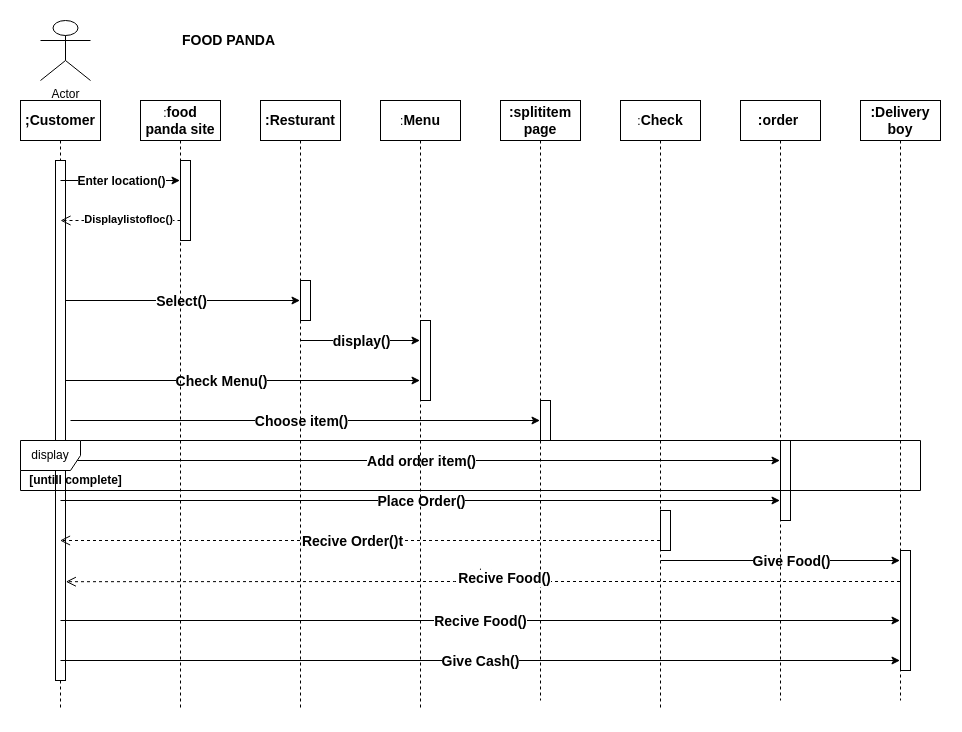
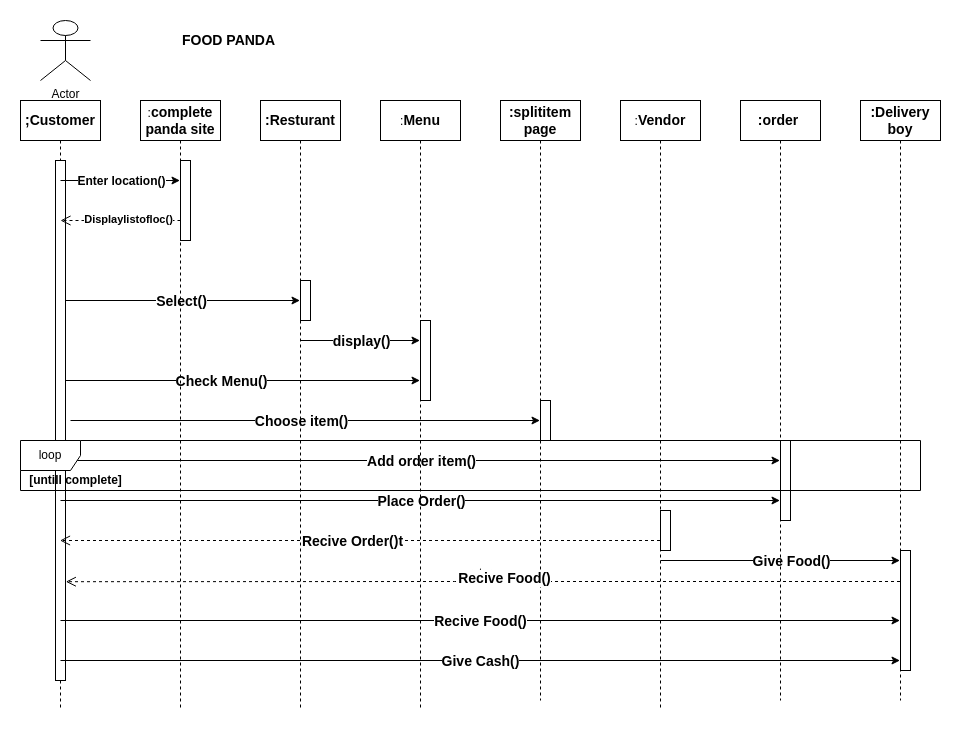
node ":food panda site": label ":food panda site" -> ":complete panda site"
node ":Check": label ":Check" -> ":Vendor"
node "display": label "display" -> "loop"
